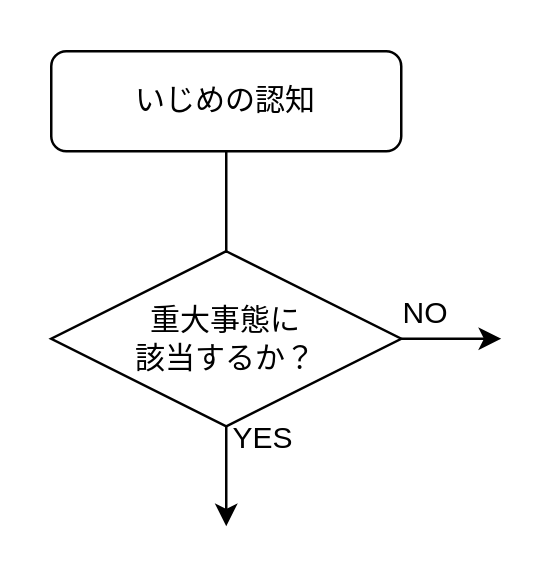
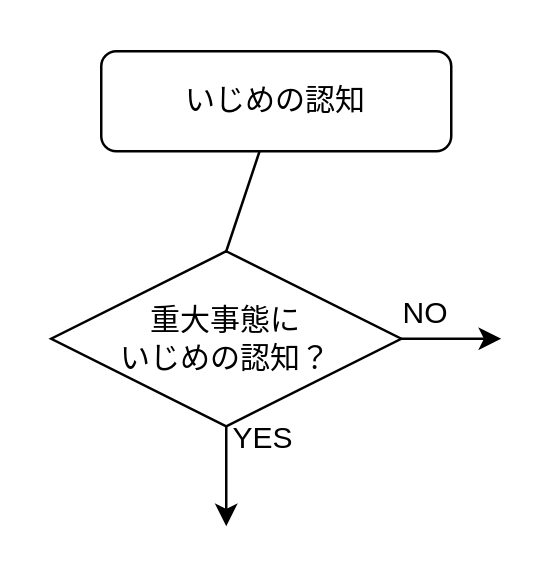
node "いじめの認知": moved (226, 101) -> (276, 101)
node "重大事態に 該当するか？": label "重大事態に 該当するか？" -> "重大事態に いじめの認知？"
